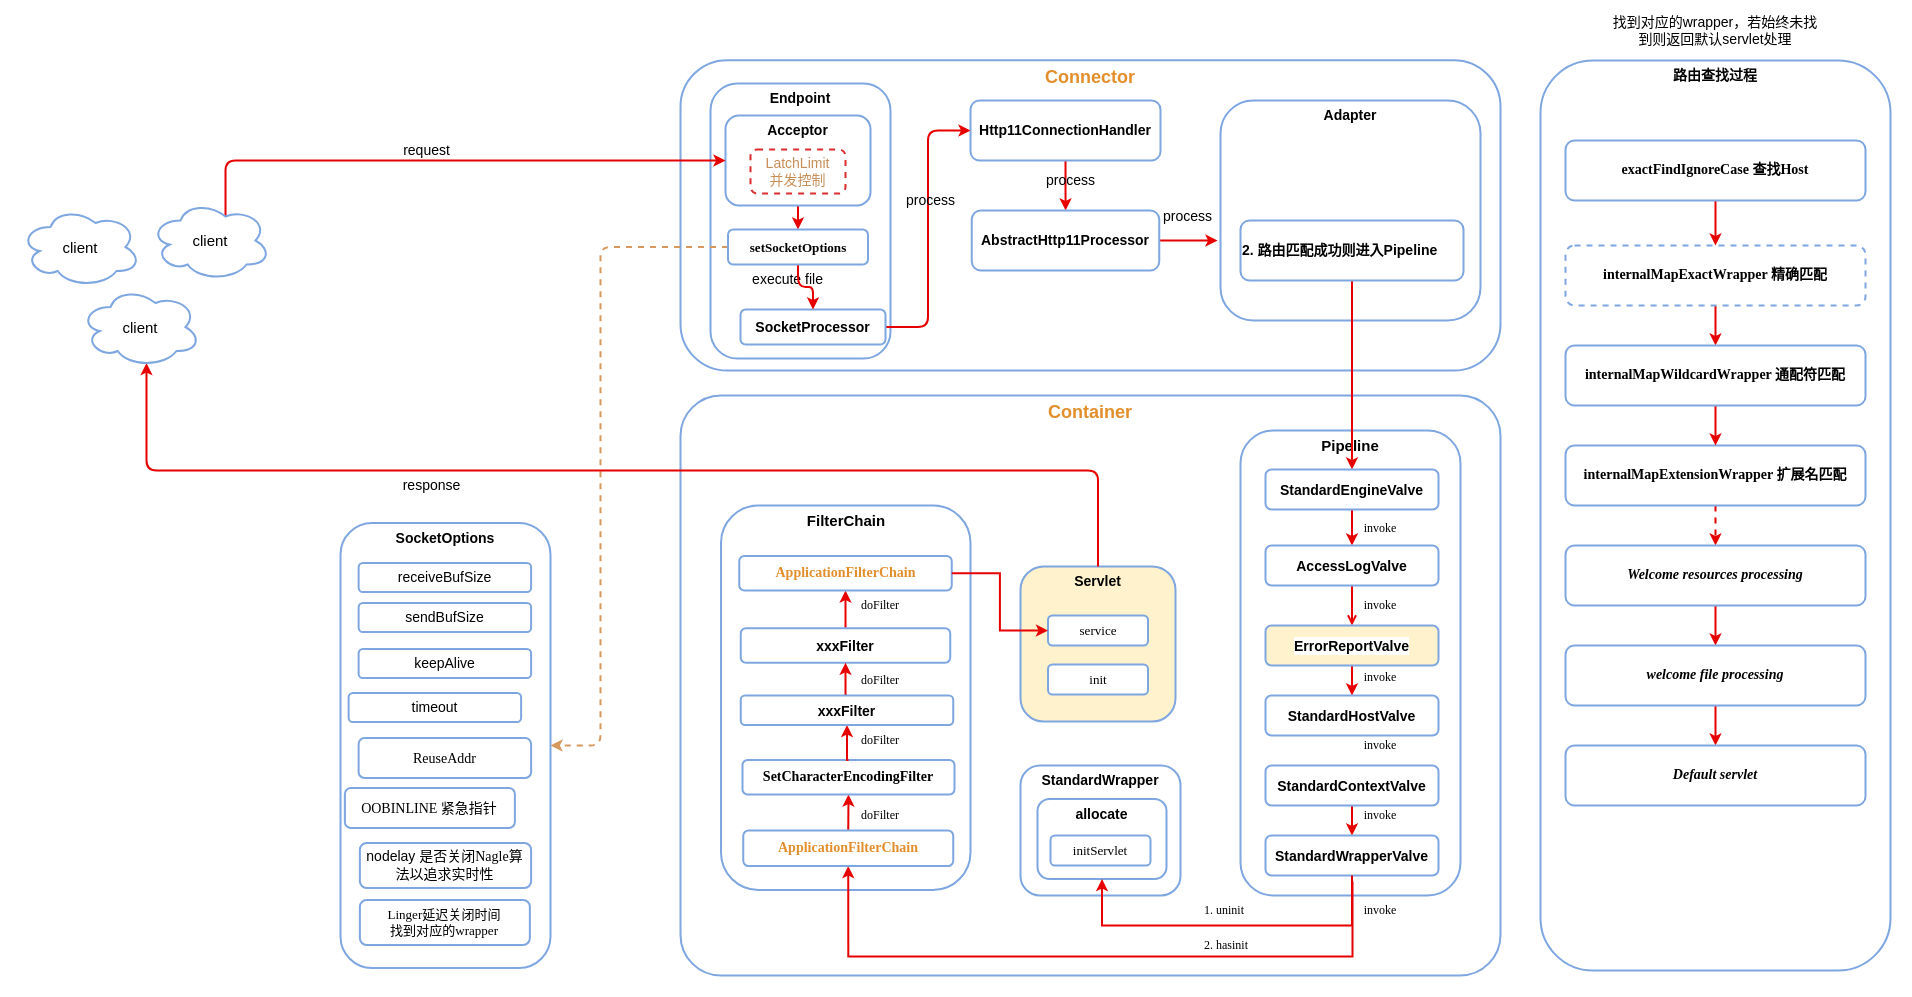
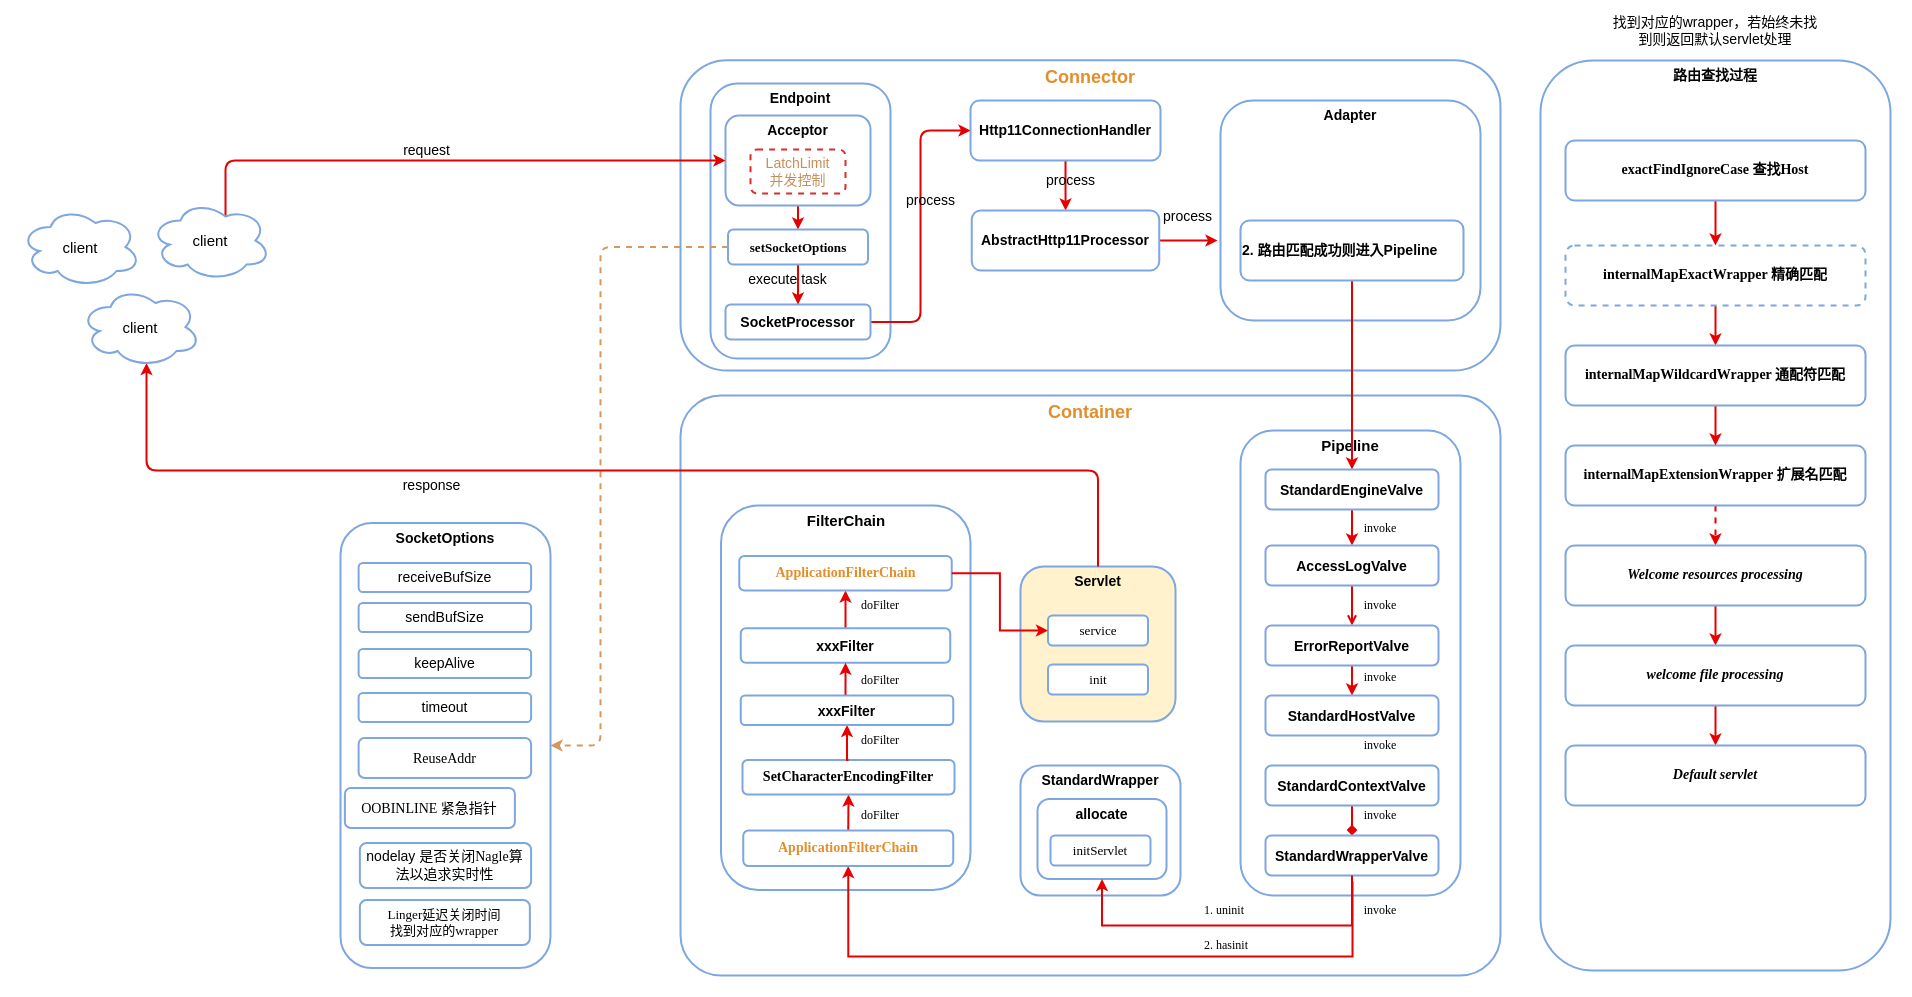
node "execute file": label "execute file" -> "execute task"
node "SocketProcessor": moved (813, 327) -> (798, 322)
node "ErrorReportValve": fillcolor #fff2cc -> #ffffff
node "timeout": moved (435, 708) -> (445, 708)
edge "StandardContextValve" -> "StandardWrapperValve": arrowhead classic -> diamond
